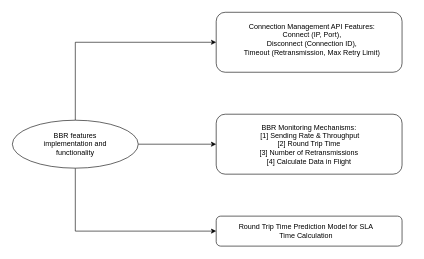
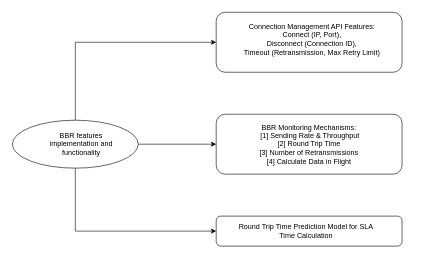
node "BBR features implementation and functionality": moved (75, 144) -> (81, 144)
